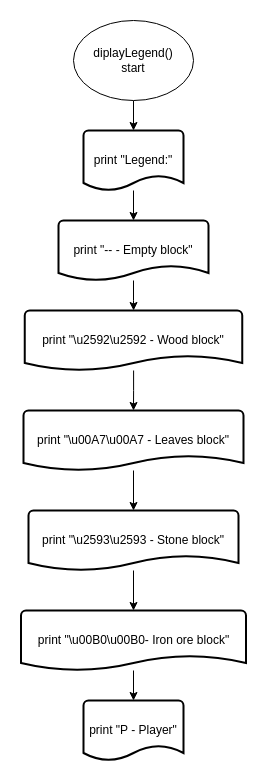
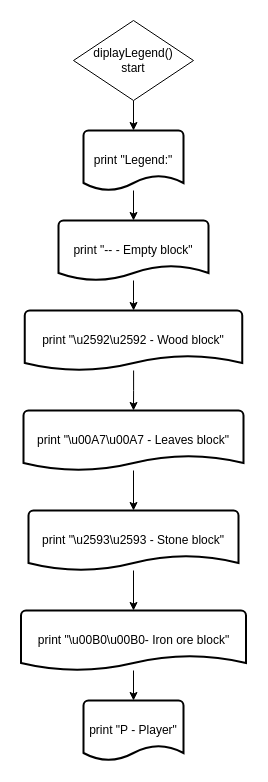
node "diplayLegend() start": shape ellipse -> diamond
